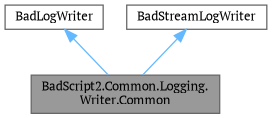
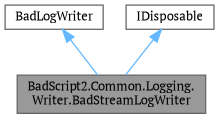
node "BadStreamLogWriter": label "BadStreamLogWriter" -> "IDisposable"
node "BadScript2.Common.Logging. Writer.Common": label "BadScript2.Common.Logging. Writer.Common" -> "BadScript2.Common.Logging. Writer.BadStreamLogWriter"
